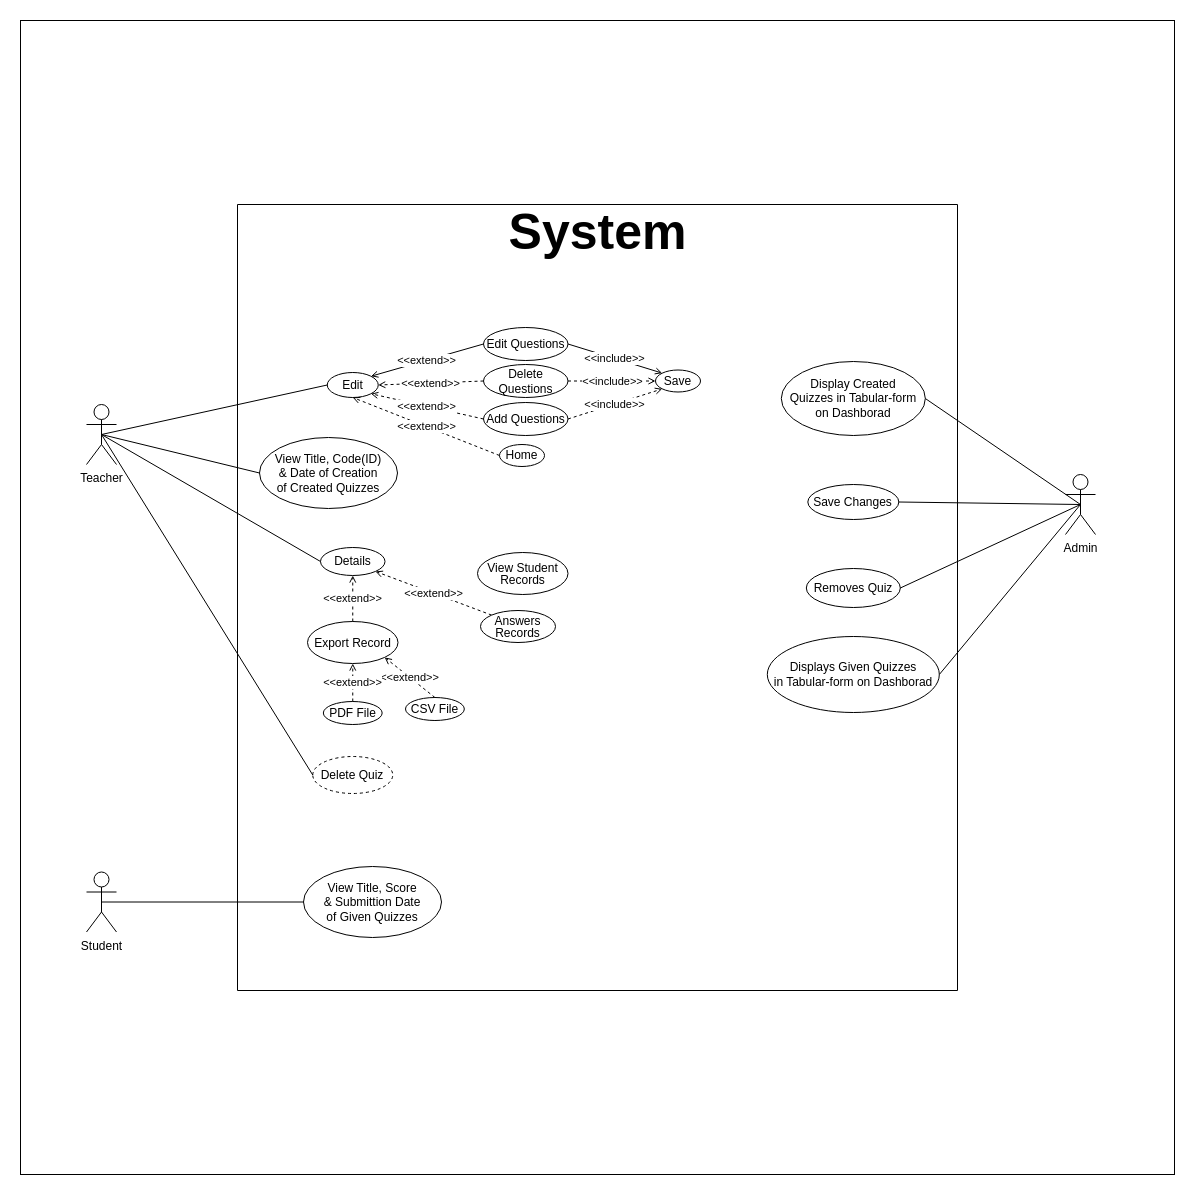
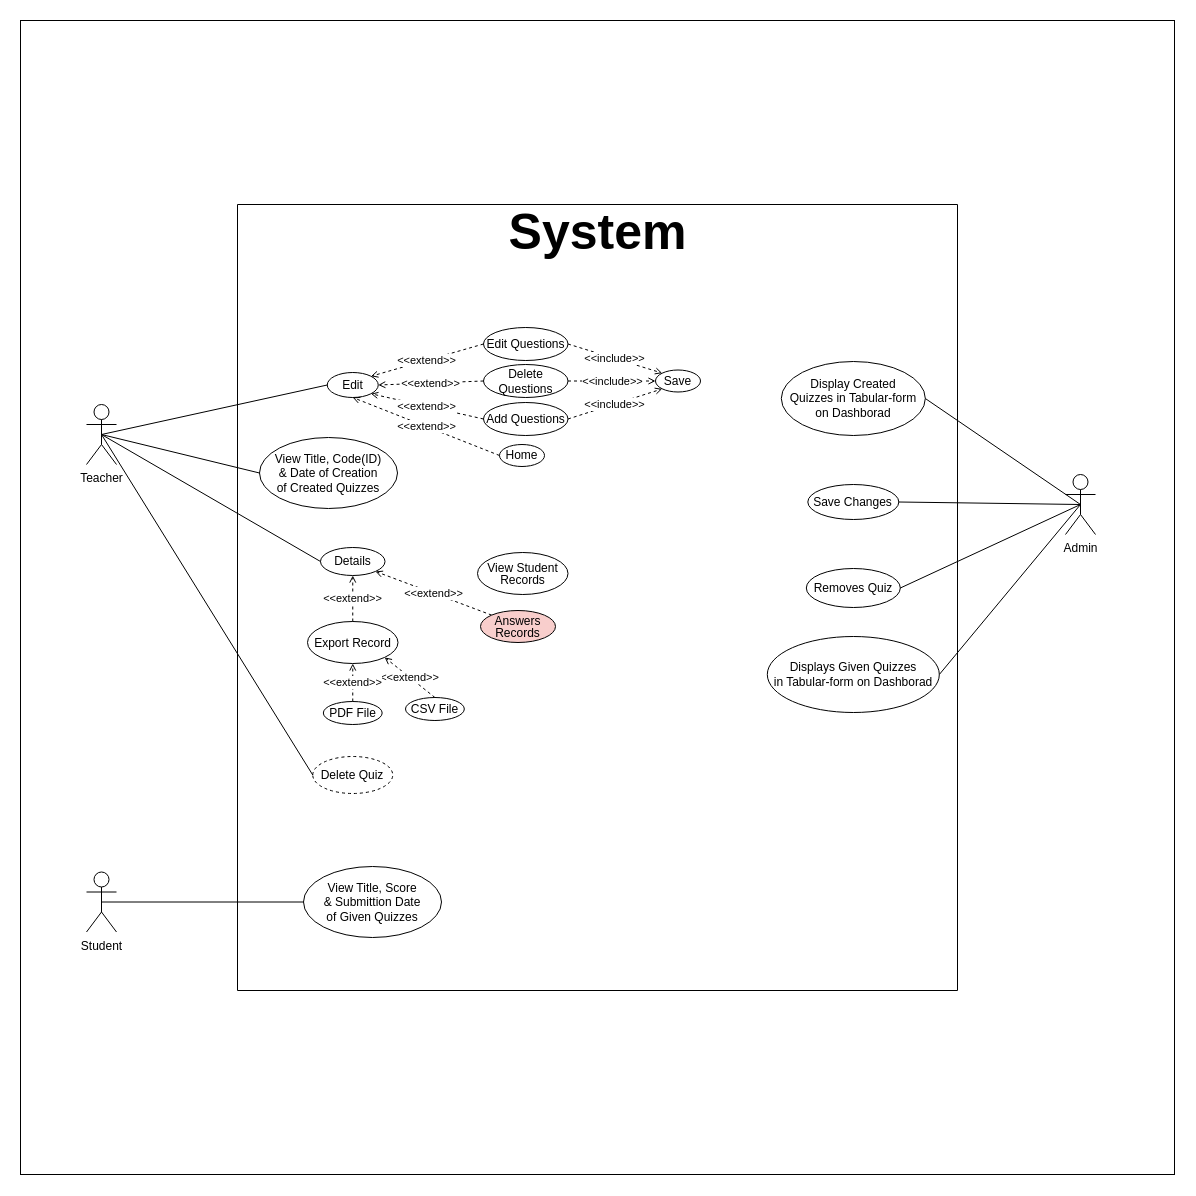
edge "Edit Questions" -> "Edit": style solid -> dashed
edge "Edit Questions" -> "Save": style solid -> dashed
node "Answers Records": fillcolor #ffffff -> #f8cecc
